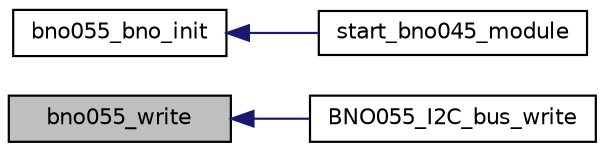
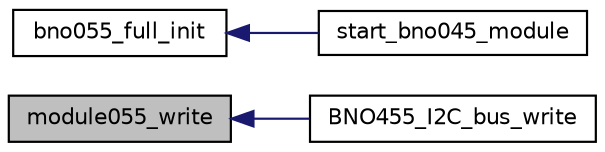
node "bno055_bno_init": label "bno055_bno_init" -> "bno055_full_init"
node "bno055_write": label "bno055_write" -> "module055_write"
node "BNO055_I2C_bus_write": label "BNO055_I2C_bus_write" -> "BNO455_I2C_bus_write"
